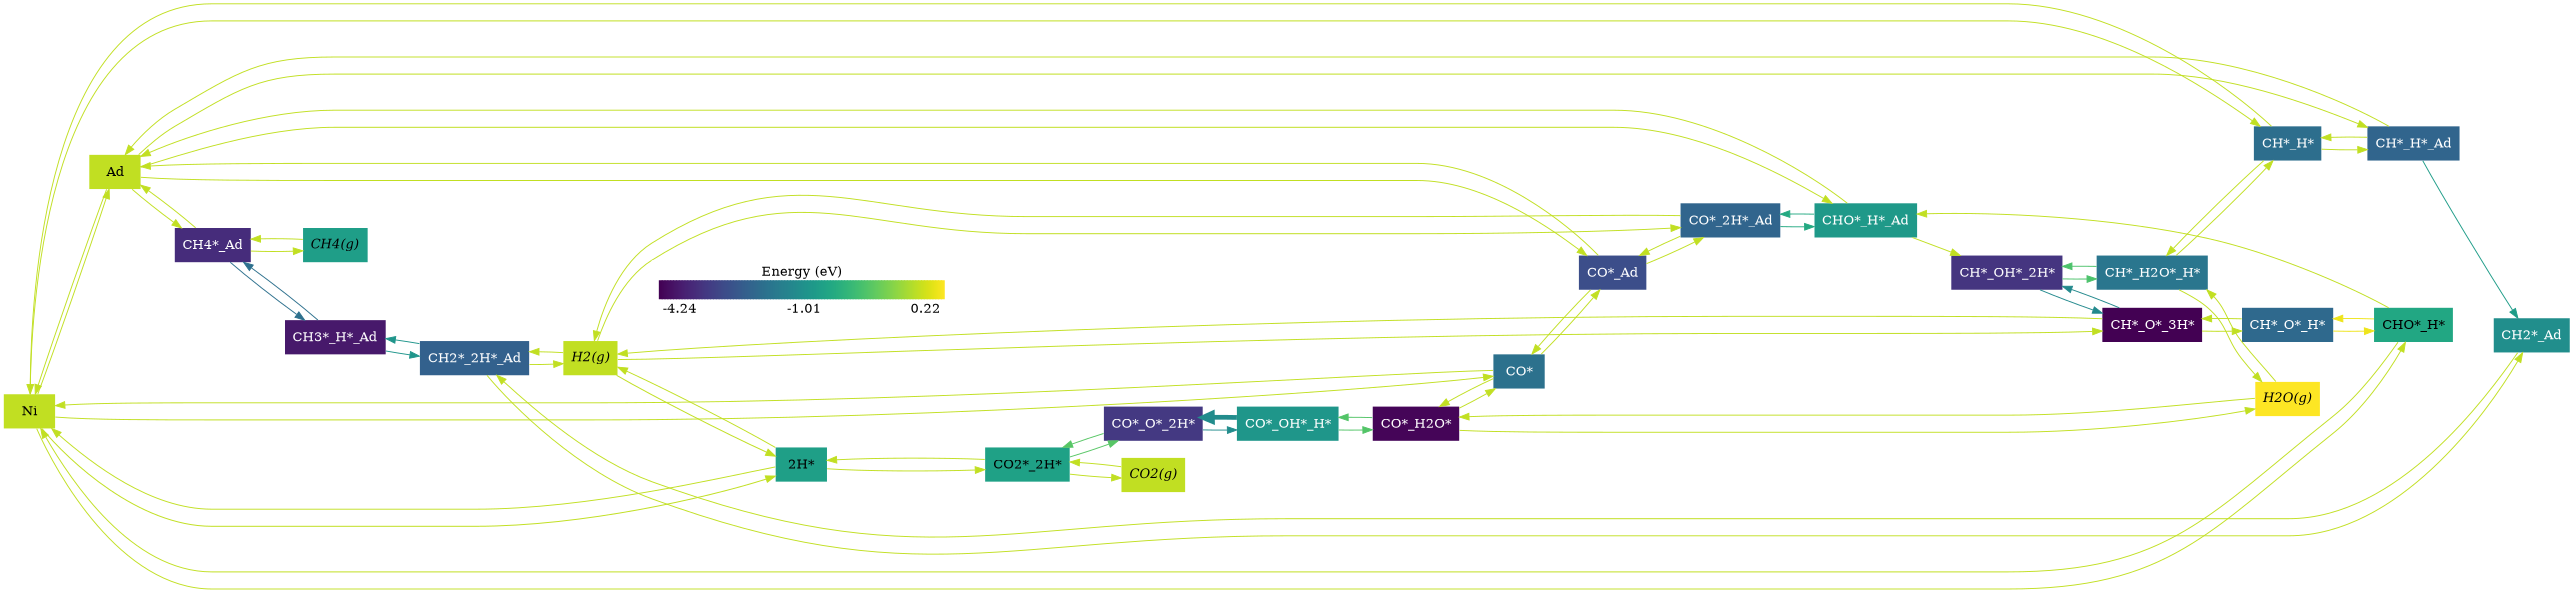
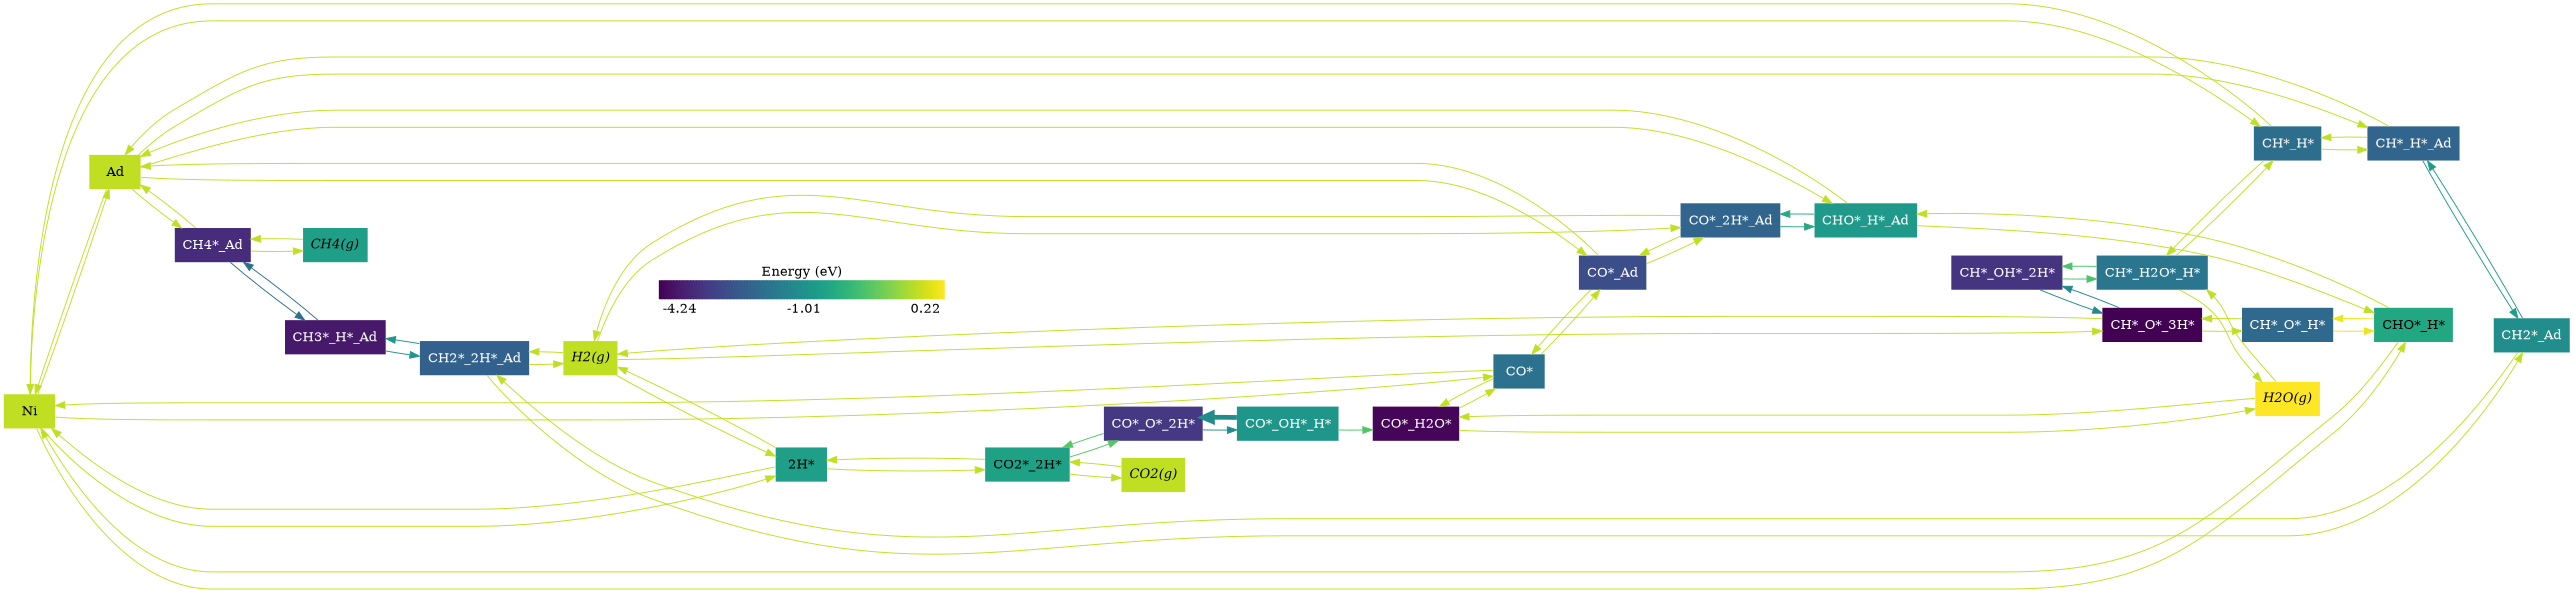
edge "CH2*_Ad" -> "CH*_H*_Ad": added
edge "CHO*_H*_Ad" -> "CH*_OH*_2H*": now "CHO*_H*_Ad" -> "CHO*_H*"
edge "CO*_H2O*" -> "CO*_OH*_H*": removed
